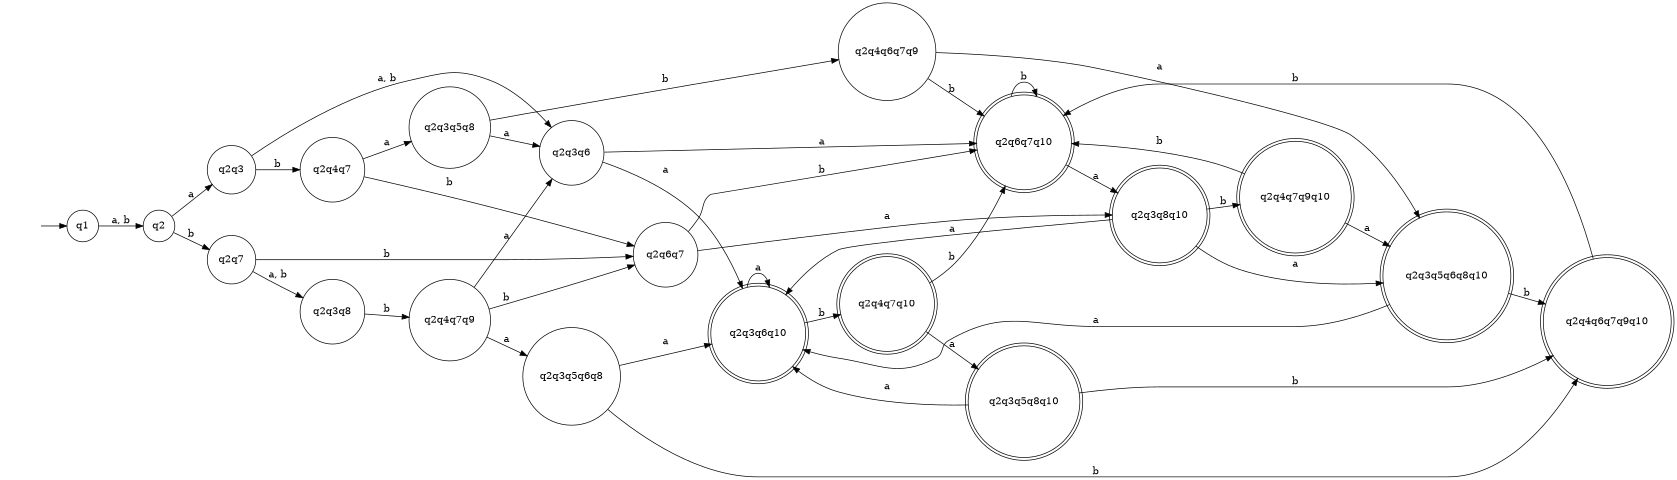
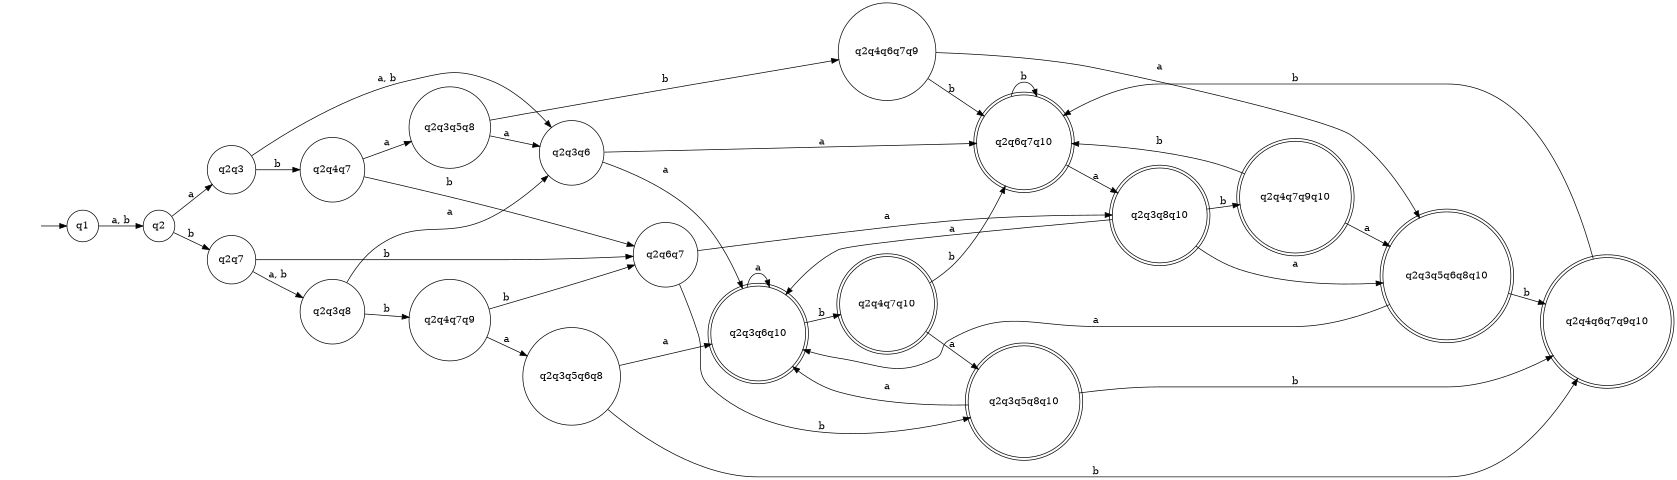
edge "q2q6q7" -> "q2q6q7q10": now "q2q6q7" -> "q2q3q5q8q10"
edge "q2q4q7q9" -> "q2q3q6": now "q2q3q8" -> "q2q3q6"
